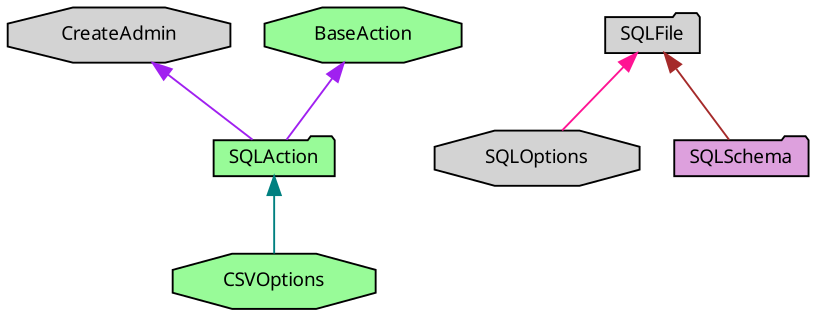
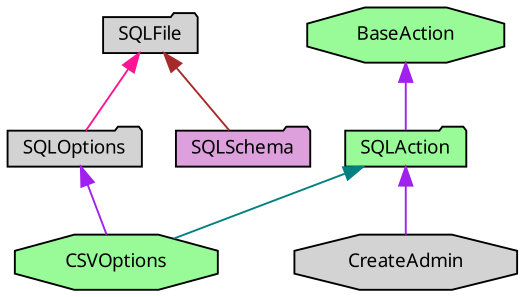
edge "SQLAction" -> "CreateAdmin": reversed
node "SQLOptions": shape octagon -> folder
edge "CSVOptions" -> "SQLOptions": added
